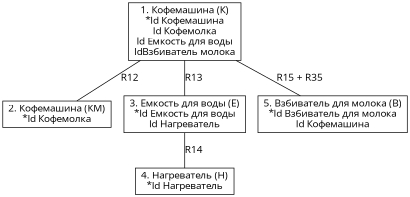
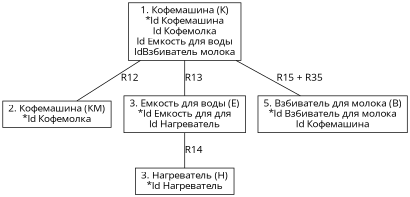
node "3. Емкость для воды (Е) *Id Емкость для воды Id Нагреватель": label "3. Емкость для воды (Е) *Id Емкость для воды Id Нагреватель" -> "3. Емкость для воды (Е) *Id Емкость для для Id Нагреватель"
node "4. Нагреватель (Н) *Id Нагреватель": label "4. Нагреватель (Н) *Id Нагреватель" -> "3. Нагреватель (Н) *Id Нагреватель"
